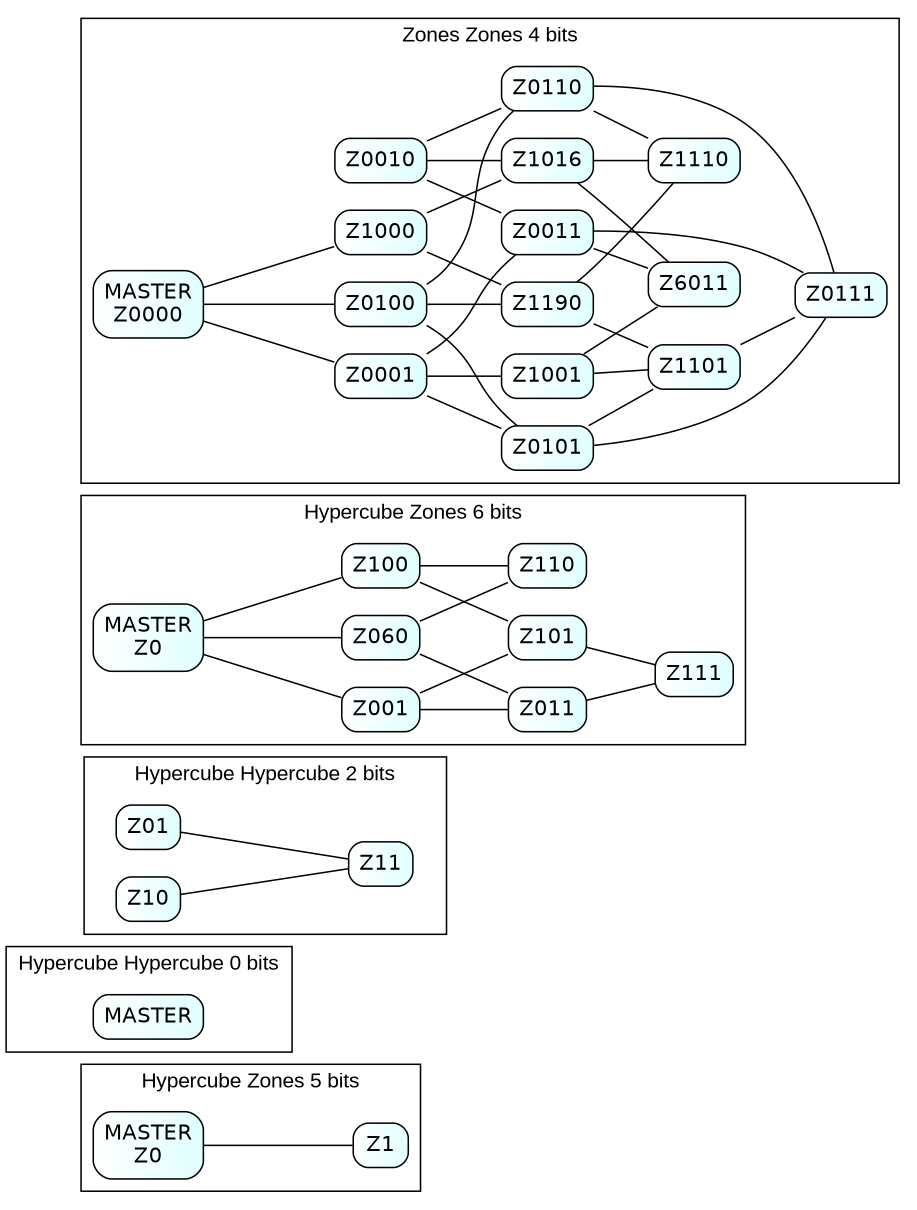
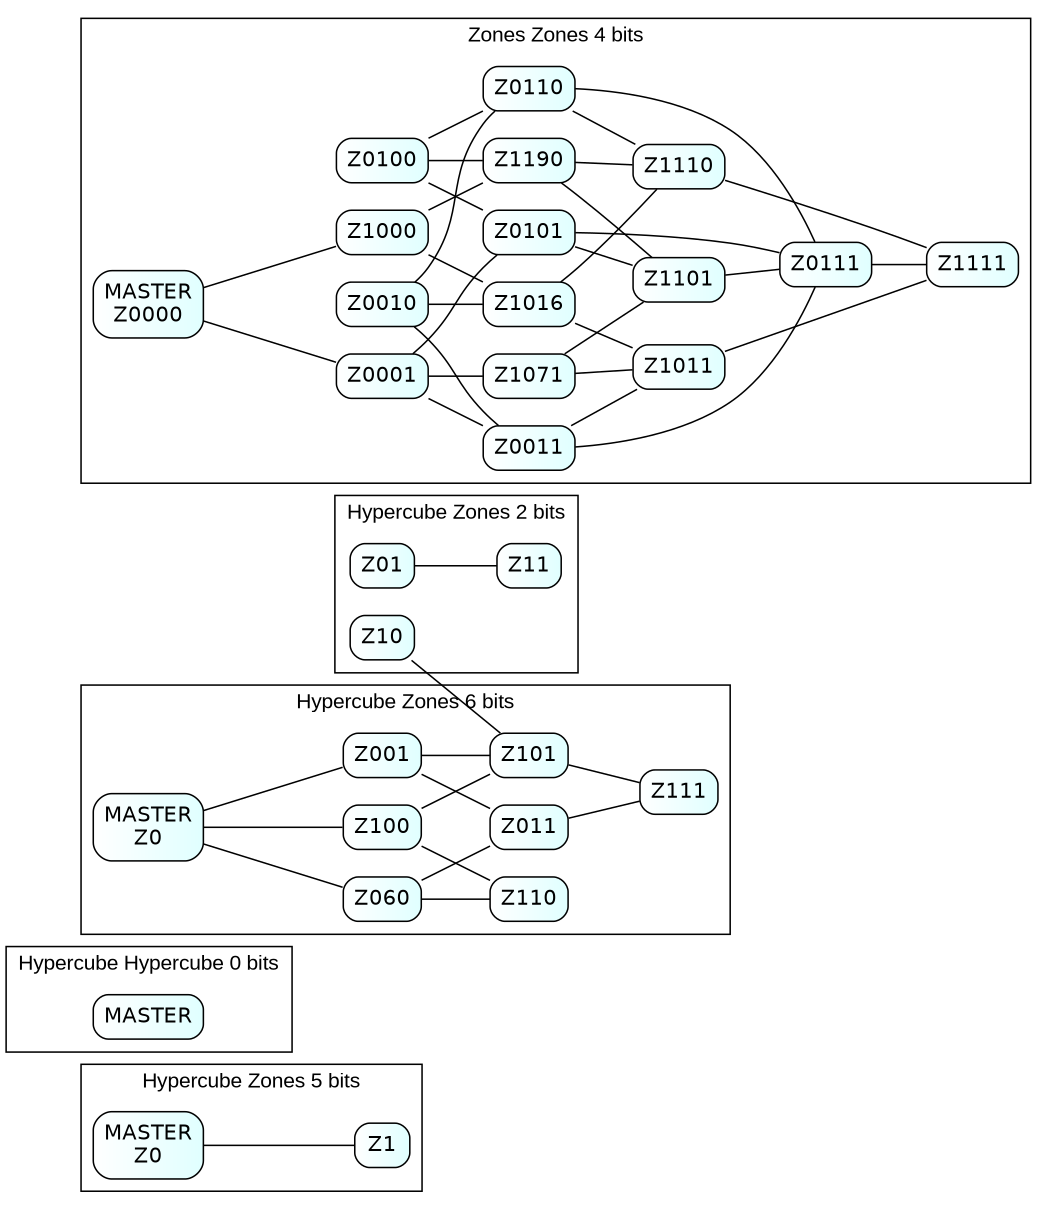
node "Z1111": added
node "Z6011": label "Z6011" -> "Z1011"
edge "MASTER Z0000" -- "Z0100": removed
node "Z1001": label "Z1001" -> "Z1071"
cluster "Hypercube Hypercube 2 bits": label "Hypercube Hypercube 2 bits" -> "Hypercube Zones 2 bits"
edge "Z11" -- "Z10": now "Z101" -- "Z10"
